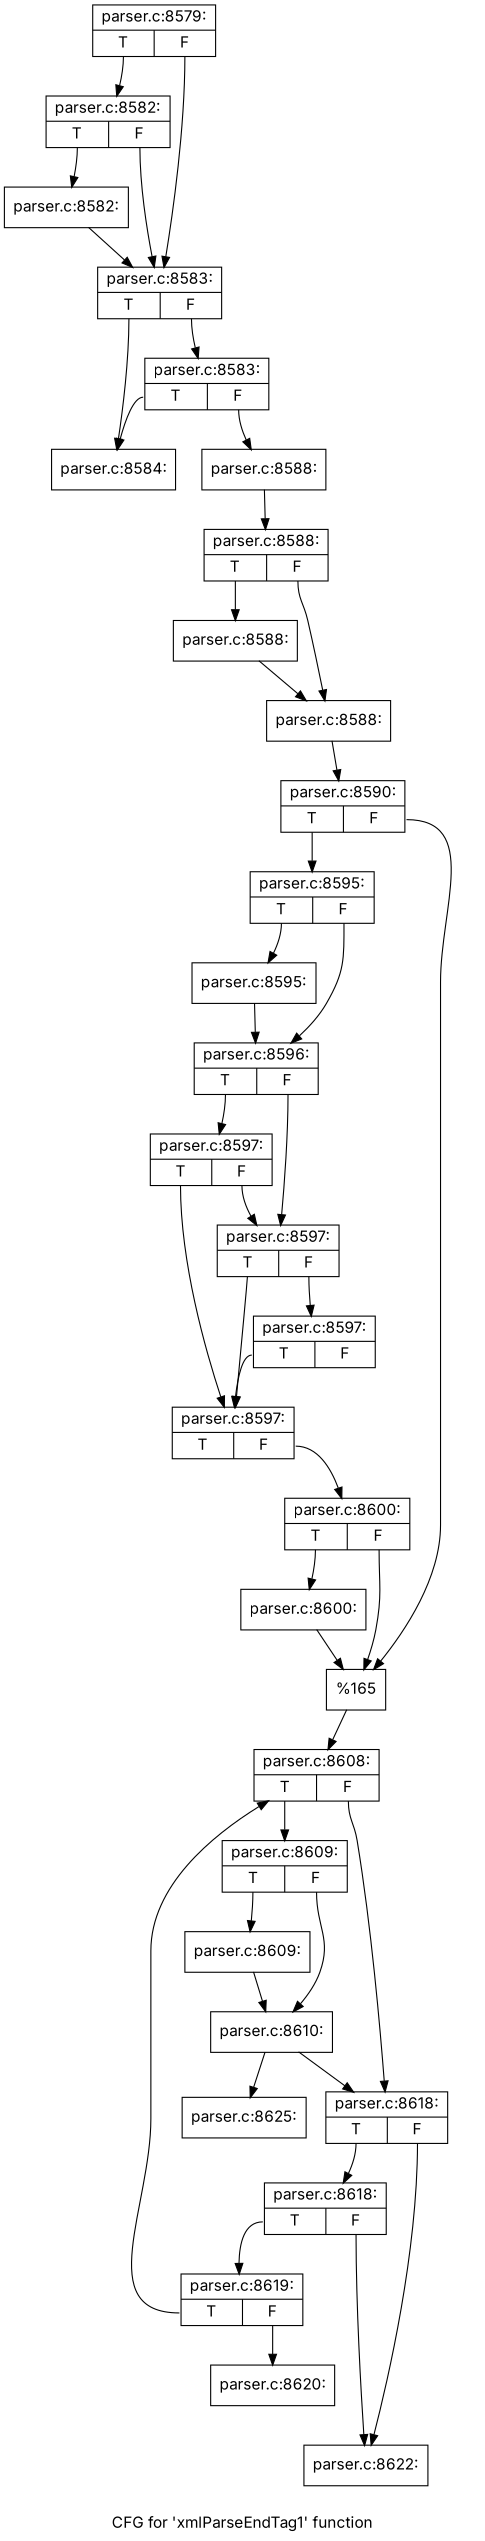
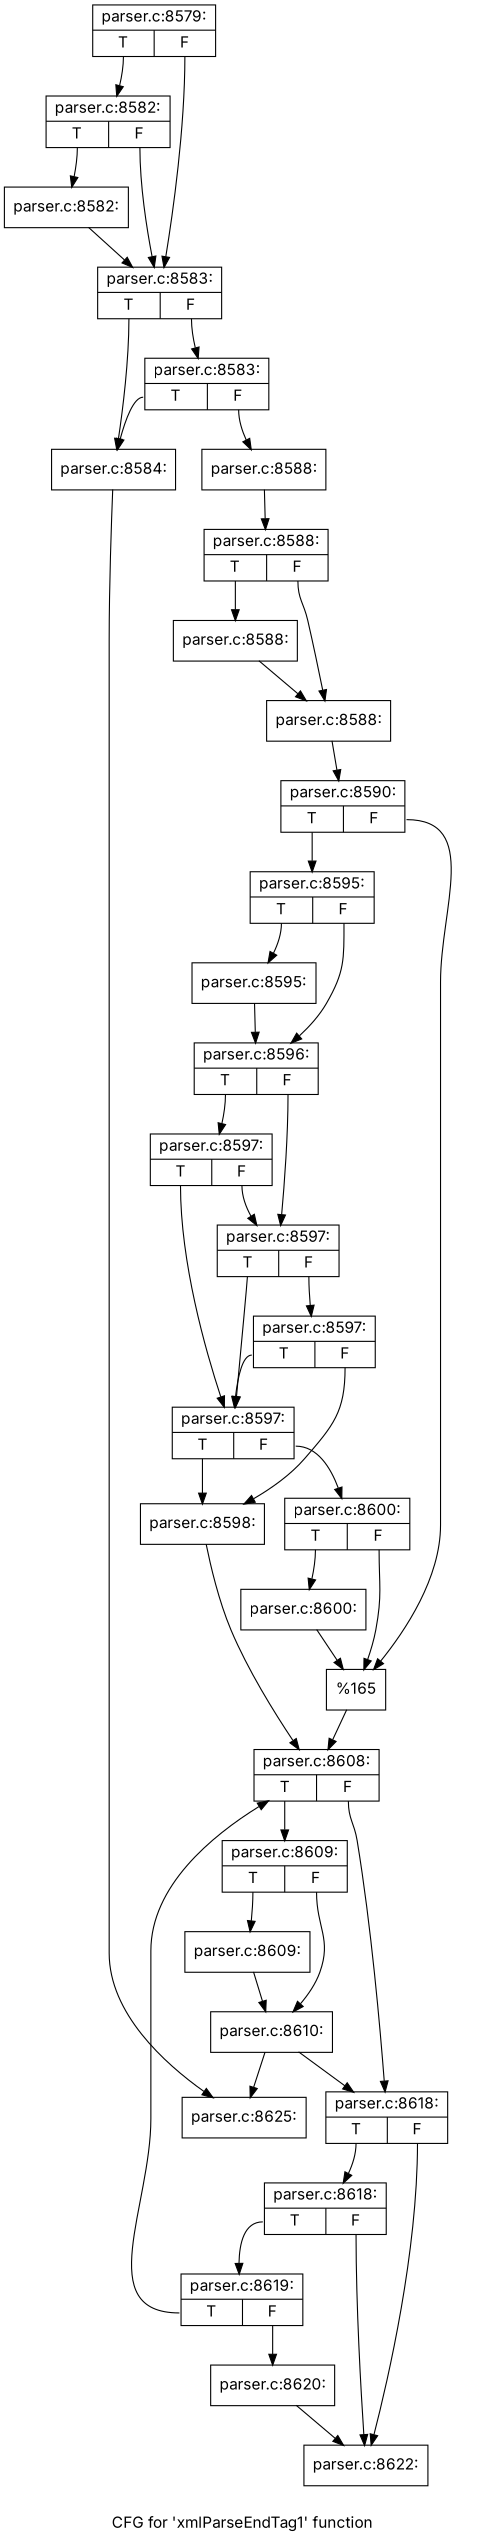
edge "parser.c:8584:" -> "parser.c:8625:": added
node "parser.c:8598:": added
edge "parser.c:8620:" -> "parser.c:8622:": added
